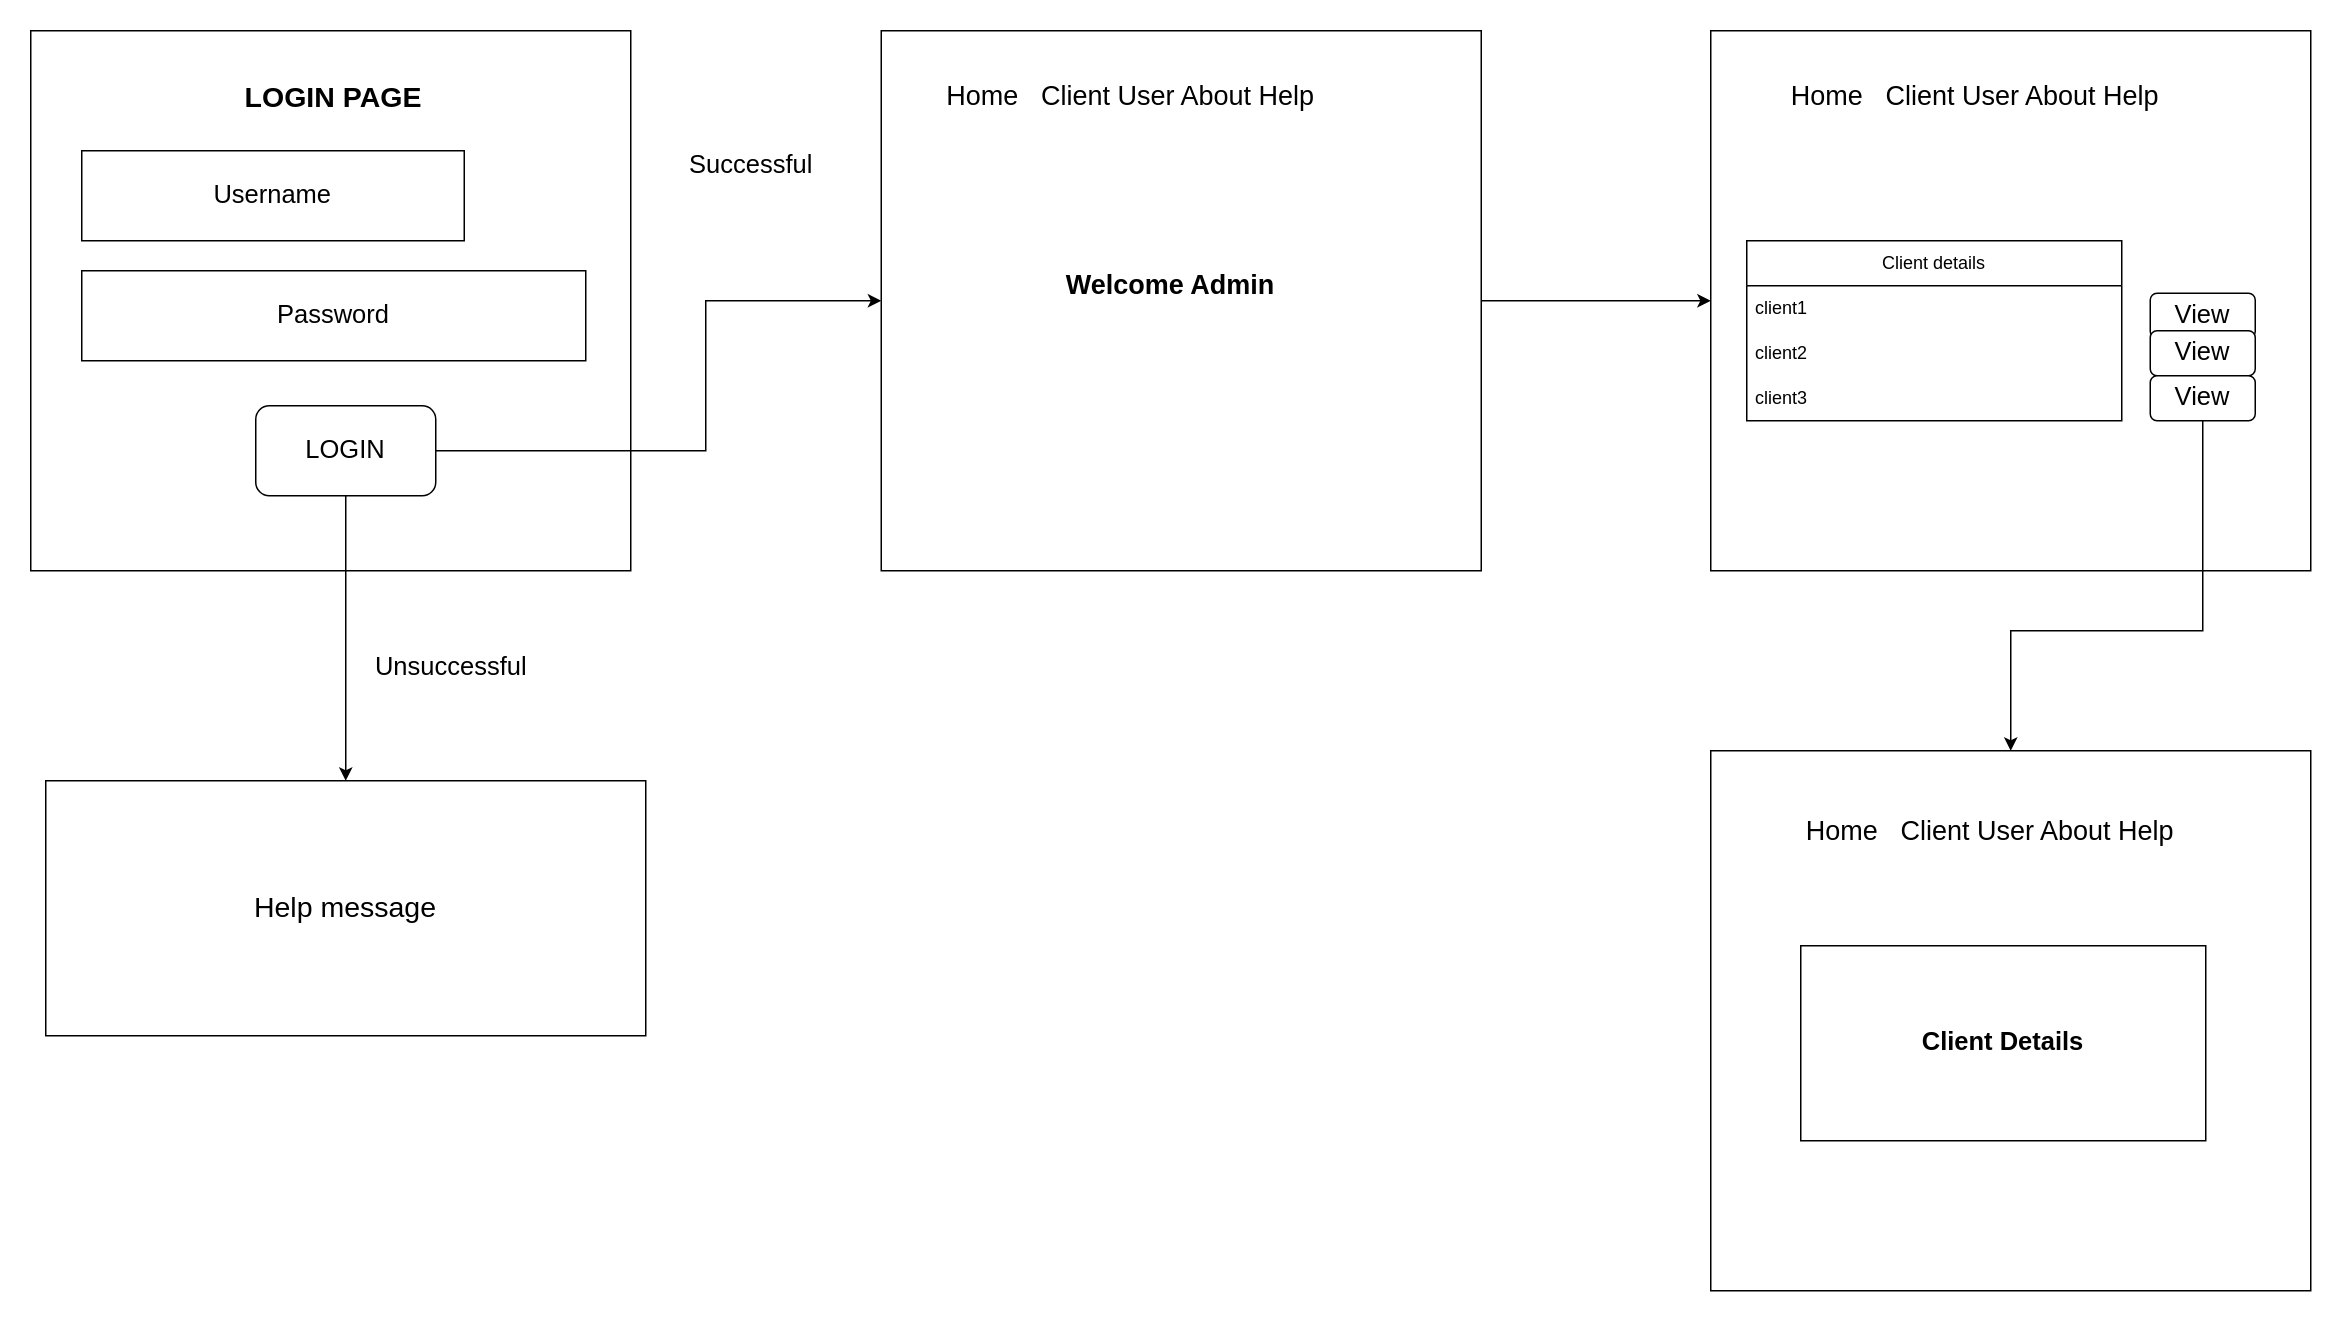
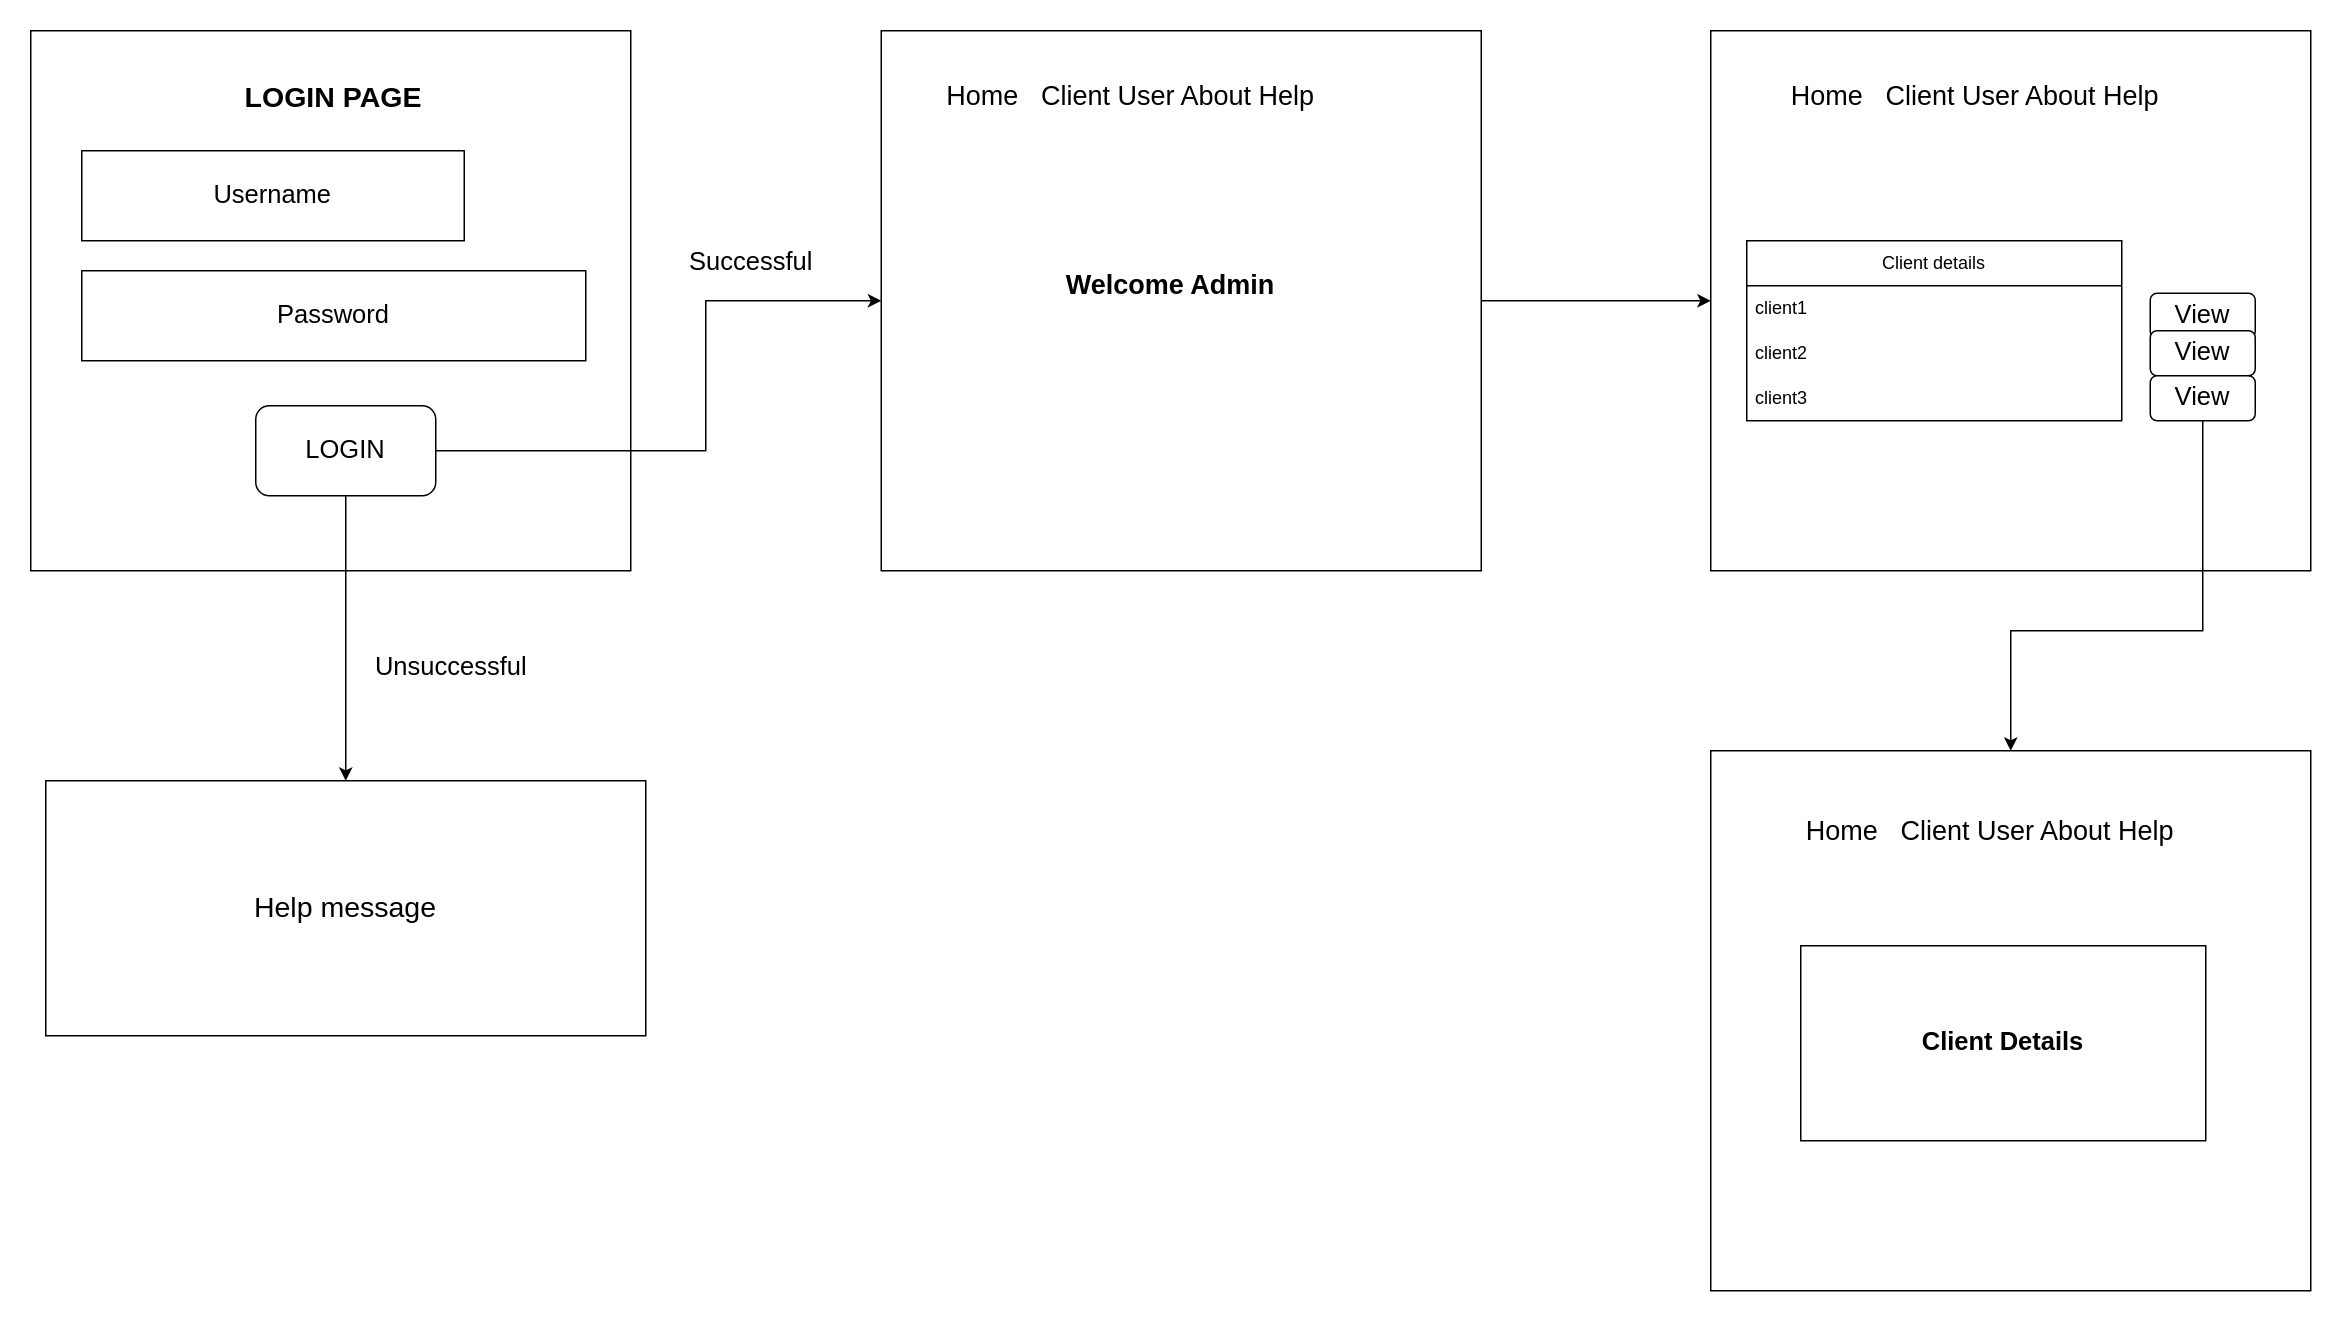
node "Successful": moved (751, 166) -> (751, 263)
